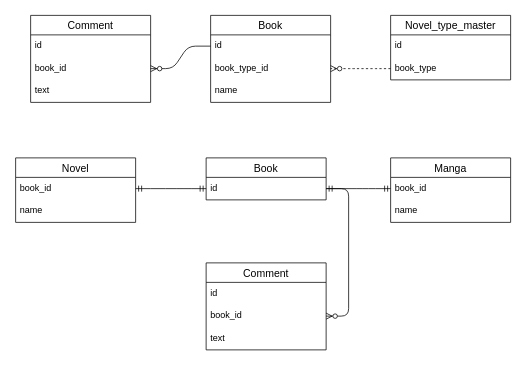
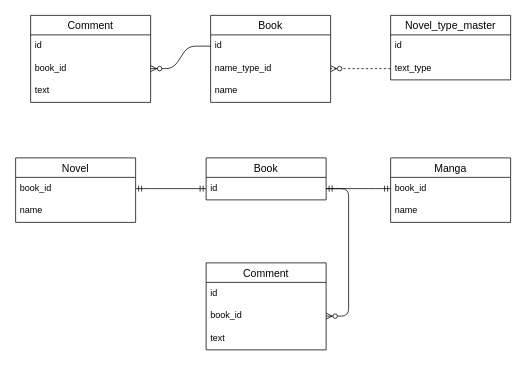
node "book_type_id": label "book_type_id" -> "name_type_id"
node "book_type": label "book_type" -> "text_type"
